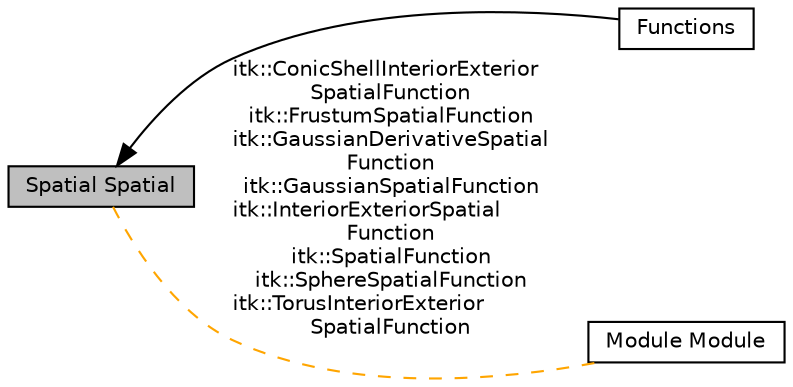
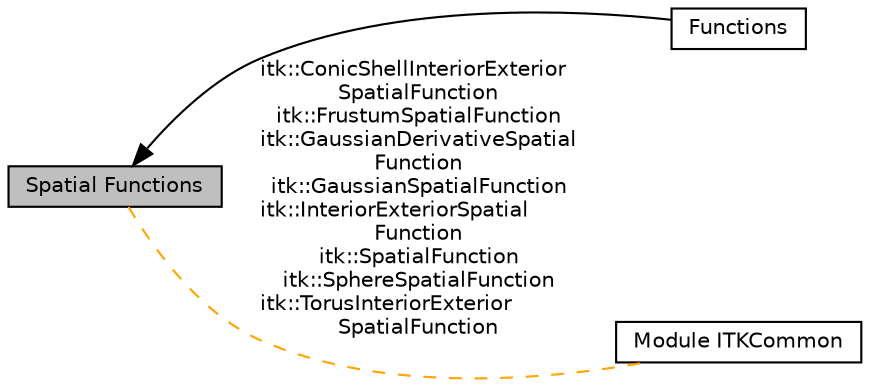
node "Spatial Spatial": label "Spatial Spatial" -> "Spatial Functions"
node "Module Module": label "Module Module" -> "Module ITKCommon"
